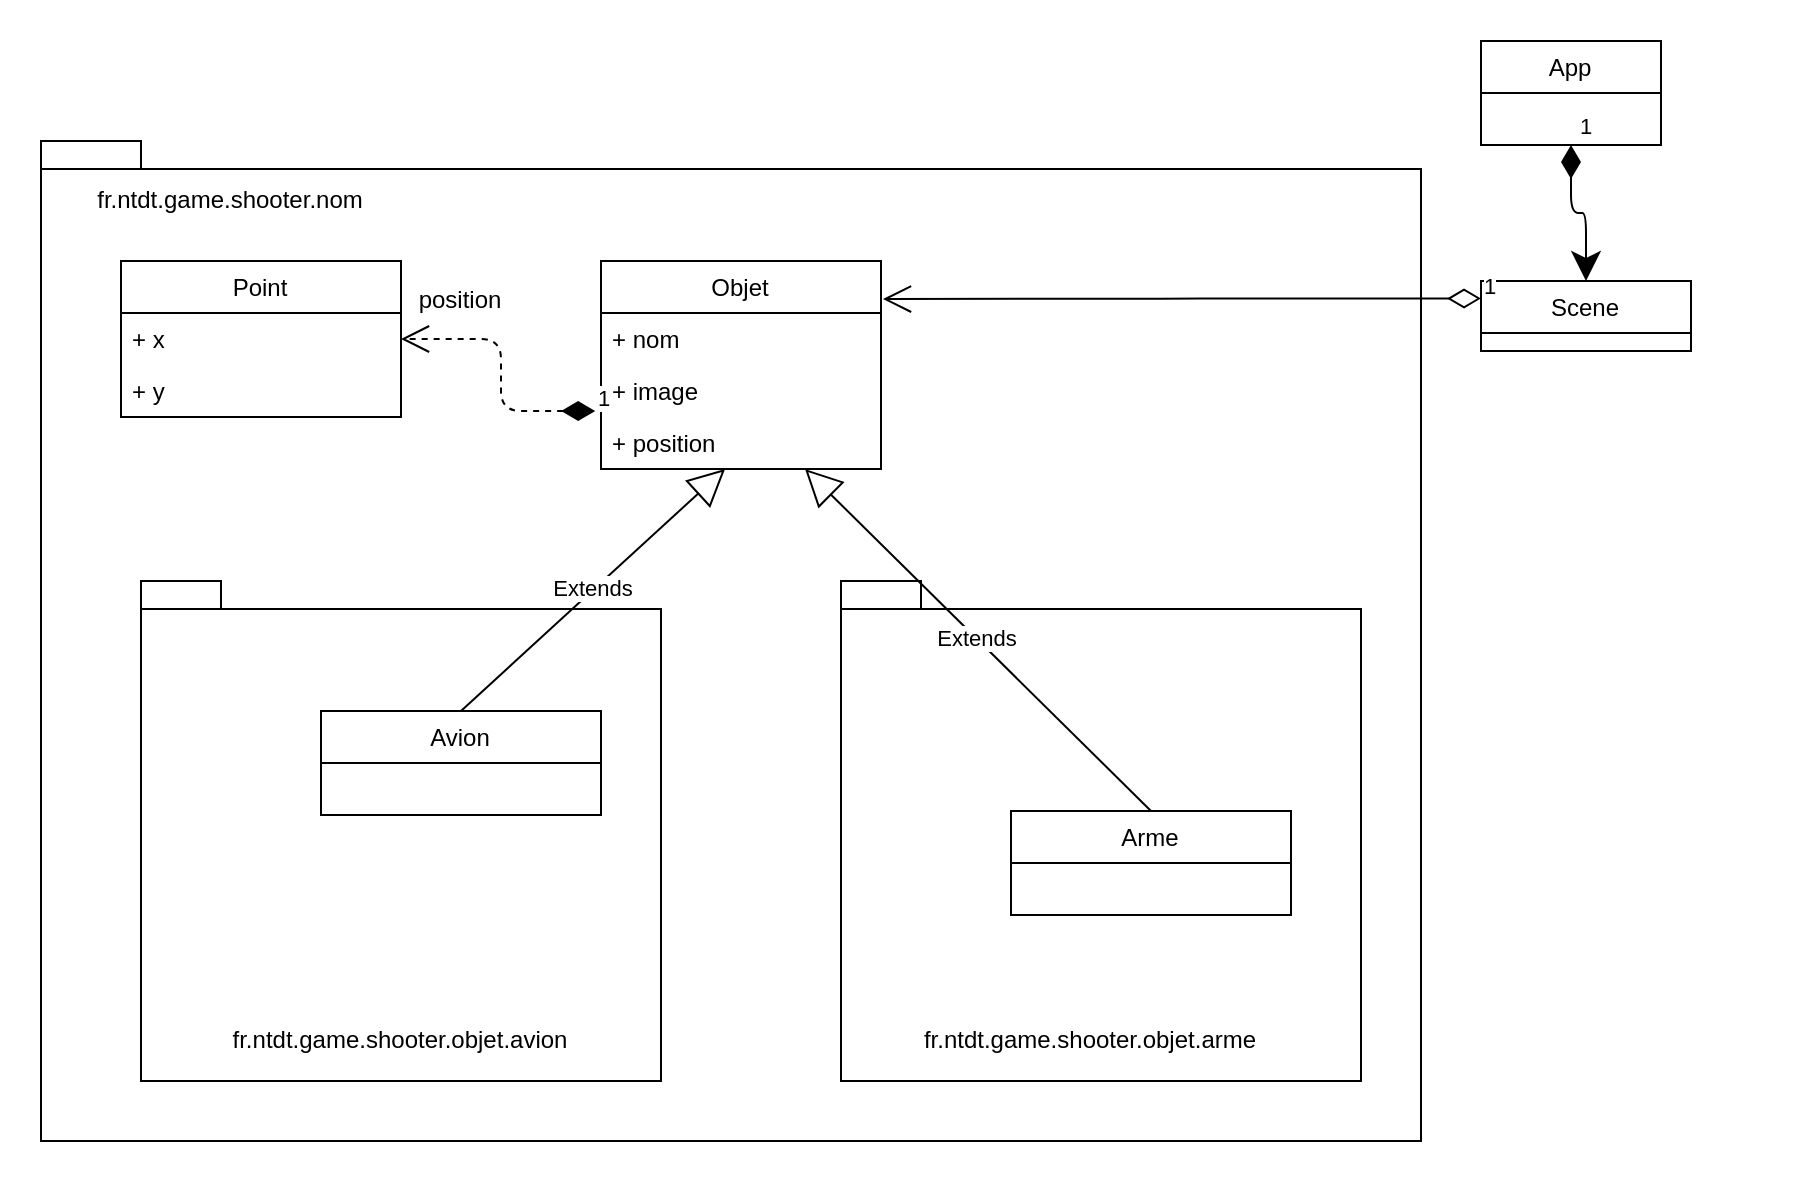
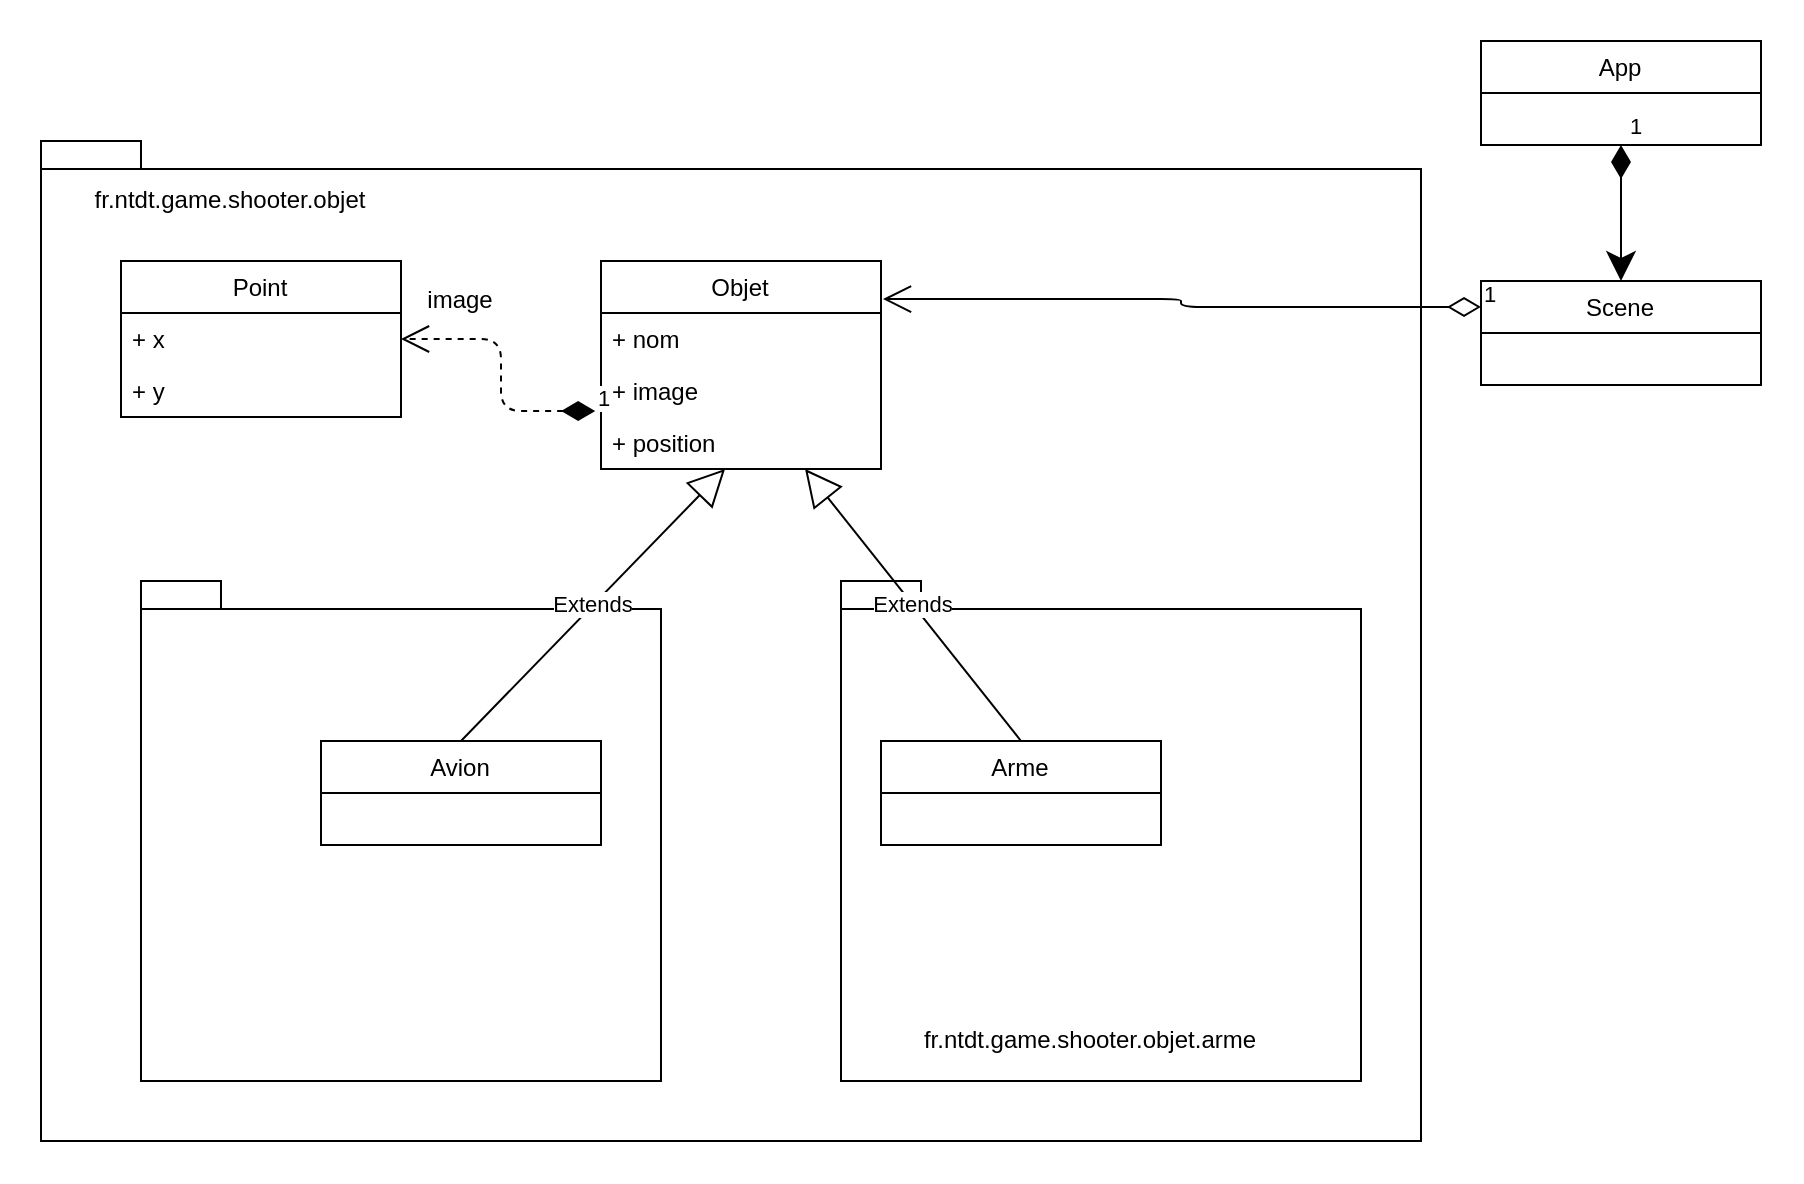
node "App": size 180x104 -> 280x104
node "fr.ntdt.game.shooter.nom": label "fr.ntdt.game.shooter.nom" -> "fr.ntdt.game.shooter.objet"
node "position": label "position" -> "image"
node "Scene": size 210x70 -> 280x104
node "Avion": moved (461, 763) -> (461, 793)
node "Arme": moved (1151, 863) -> (1021, 793)
node "fr.ntdt.game.shooter.objet.avion": removed
